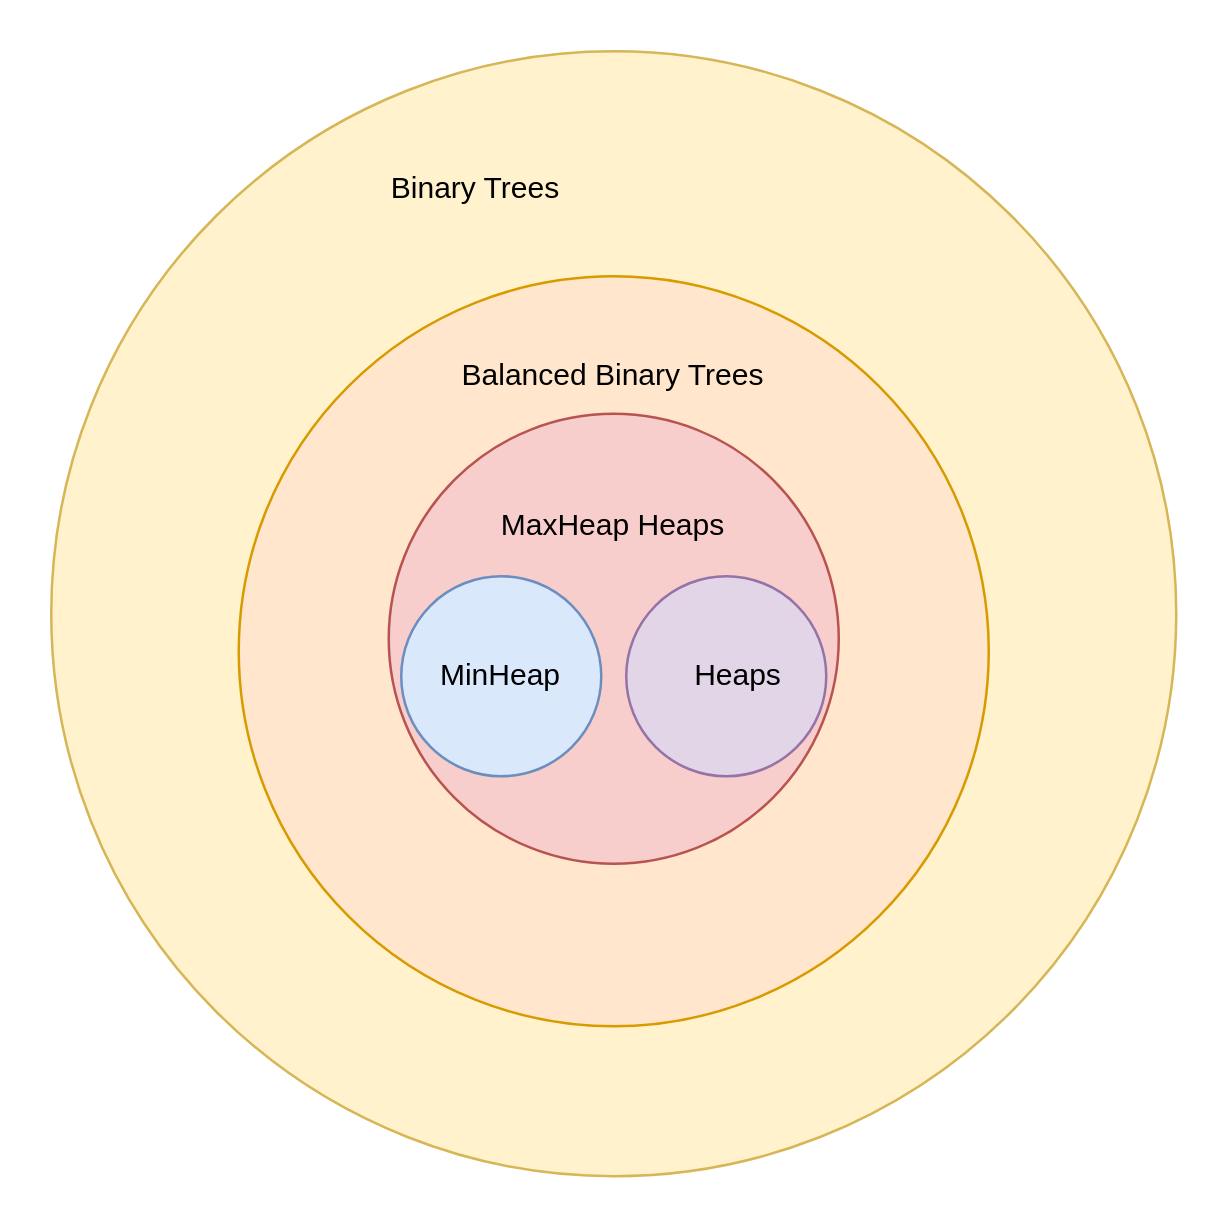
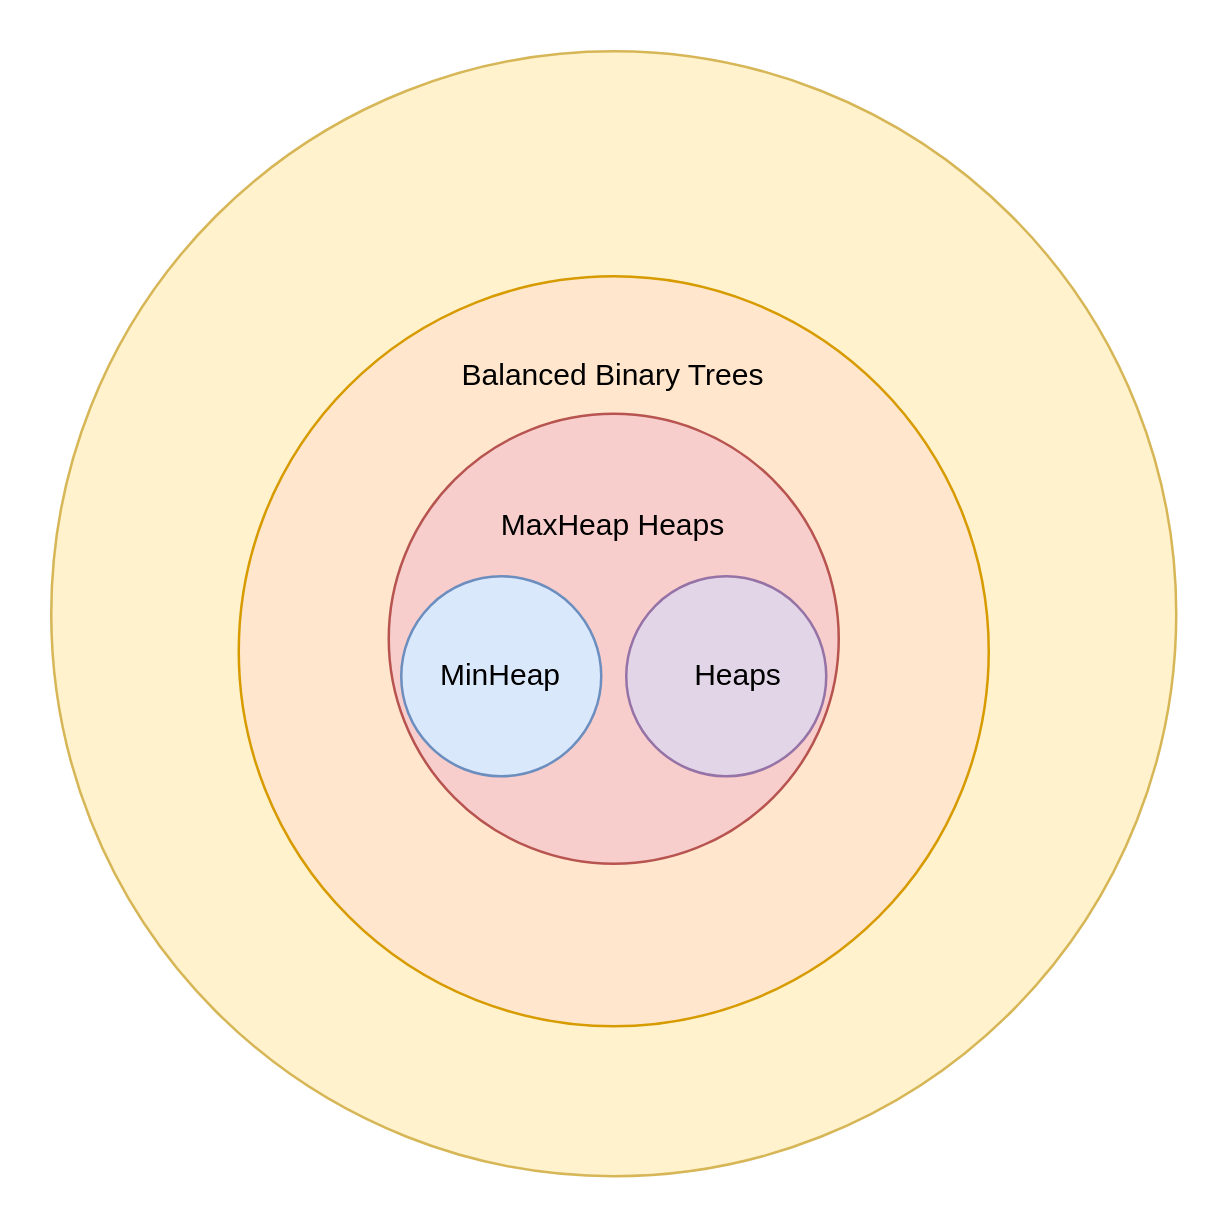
node "Binary Trees": removed
